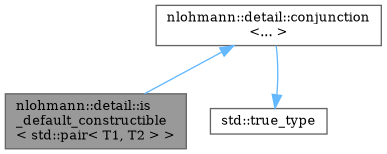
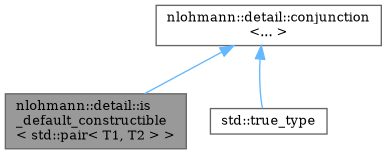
edge "nlohmann::detail::conjunction <... >" -> "std::true_type": reversed
